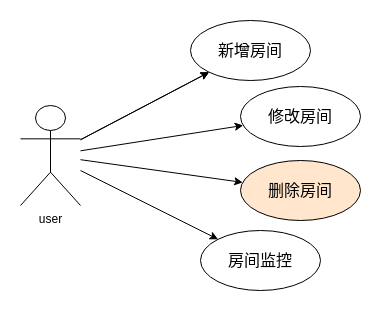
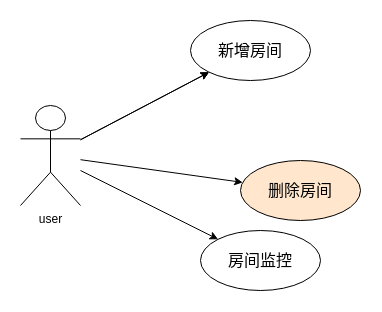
node "修改房间": removed
edge "user" -> "修改房间": removed
